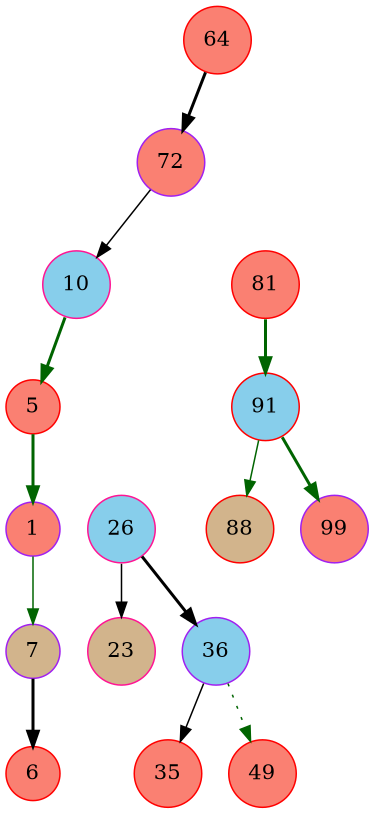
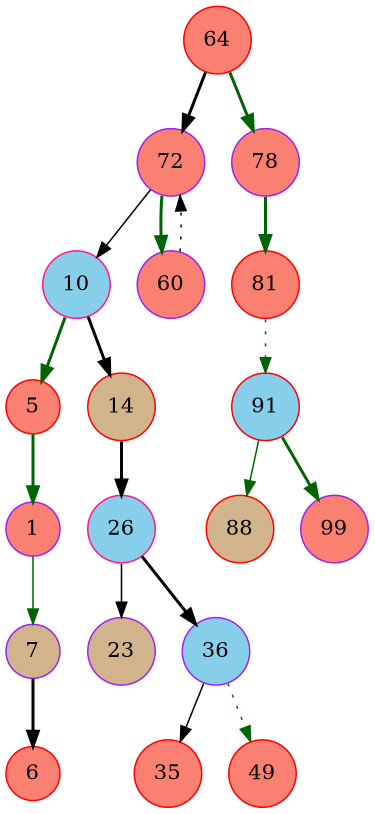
node "78": added
node "60": added
edge "81" -> "91": style bold -> dotted
node "14": added
node "23": color deeppink -> purple
